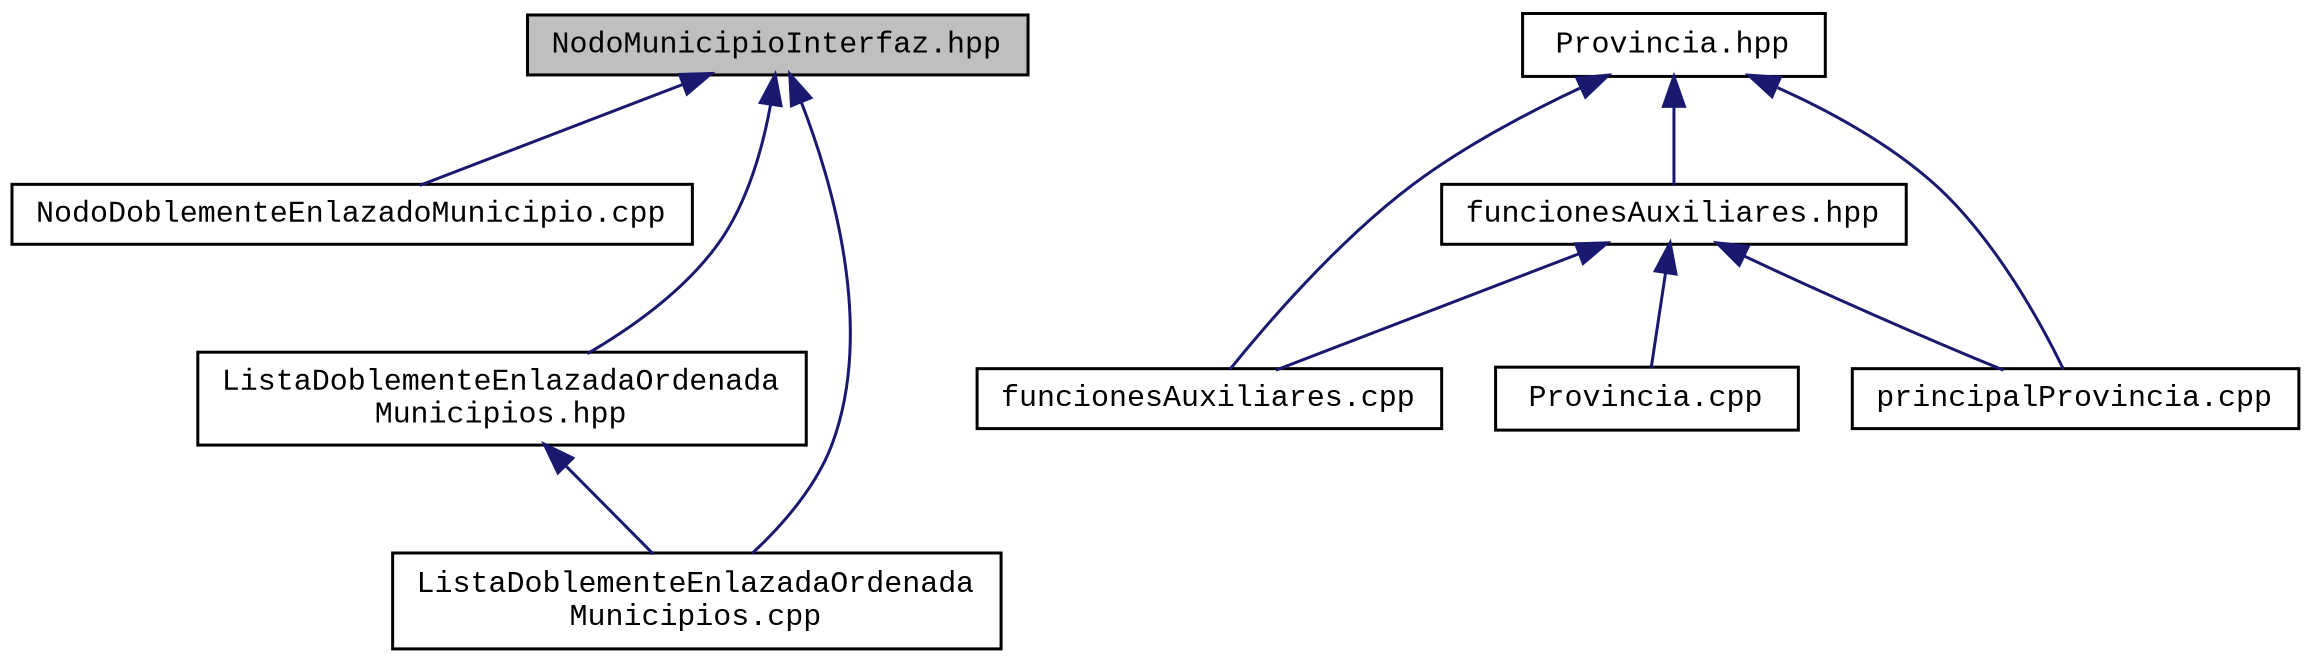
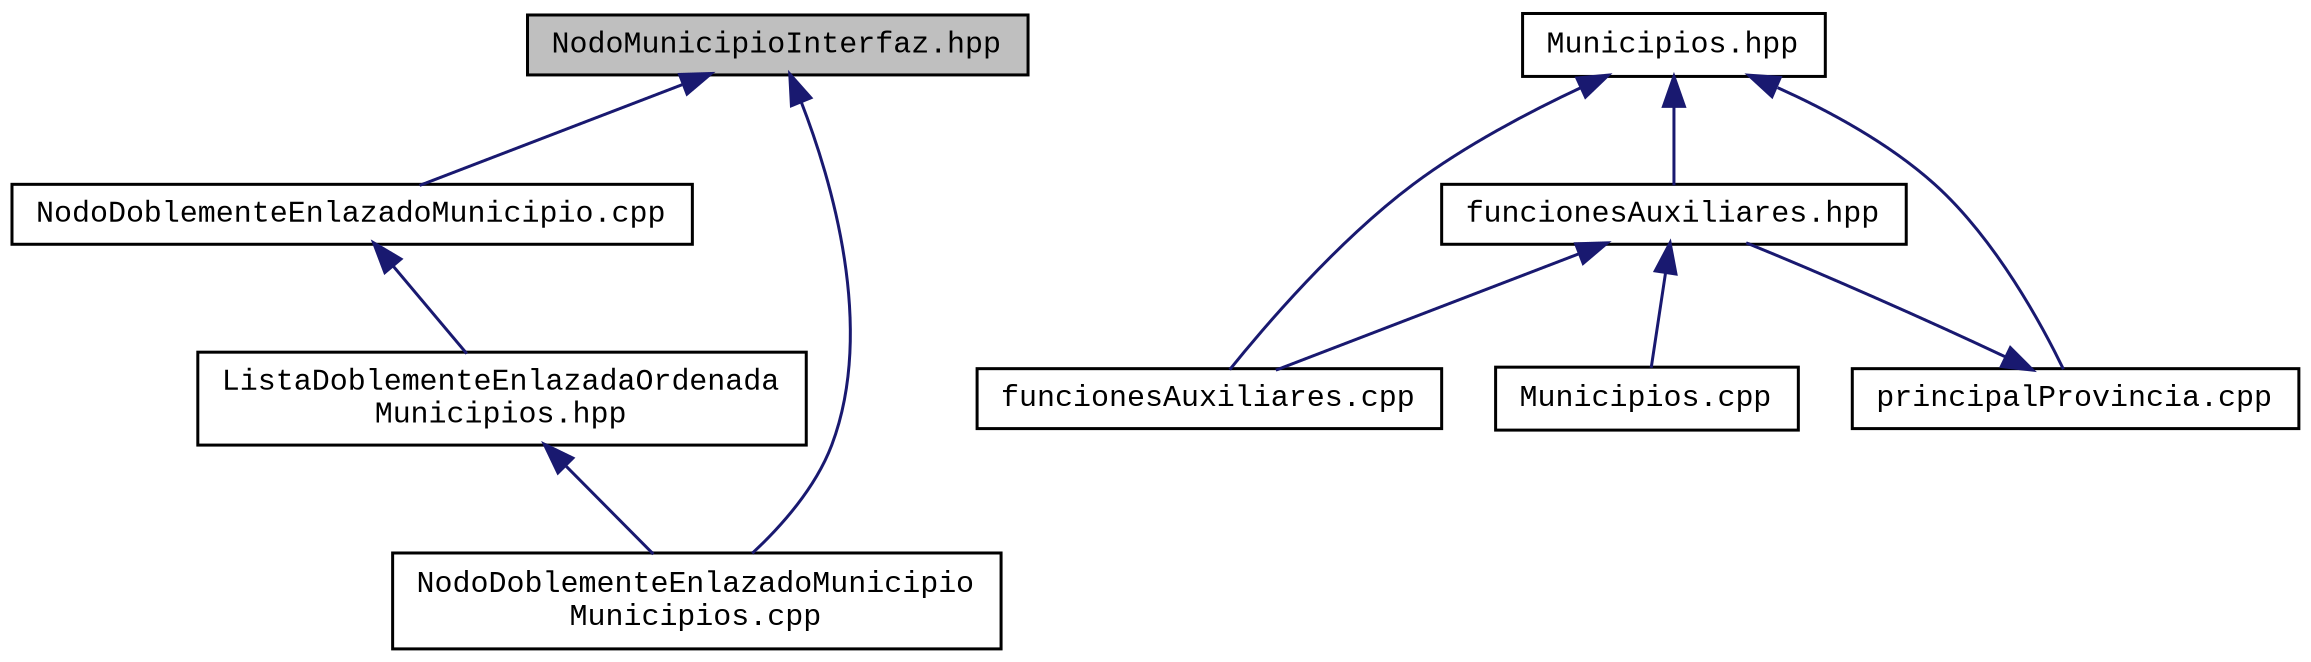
node "Provincia.hpp": label "Provincia.hpp" -> "Municipios.hpp"
edge "ListaDoblementeEnlazadaOrdenada Municipios.hpp" -> "NodoMunicipioInterfaz.hpp": now "ListaDoblementeEnlazadaOrdenada Municipios.hpp" -> "NodoDoblementeEnlazadoMunicipio.cpp"
edge "principalProvincia.cpp" -> "funcionesAuxiliares.hpp": reversed
node "Provincia.cpp": label "Provincia.cpp" -> "Municipios.cpp"
node "ListaDoblementeEnlazadaOrdenada Municipios.cpp": label "ListaDoblementeEnlazadaOrdenada Municipios.cpp" -> "NodoDoblementeEnlazadoMunicipio Municipios.cpp"
